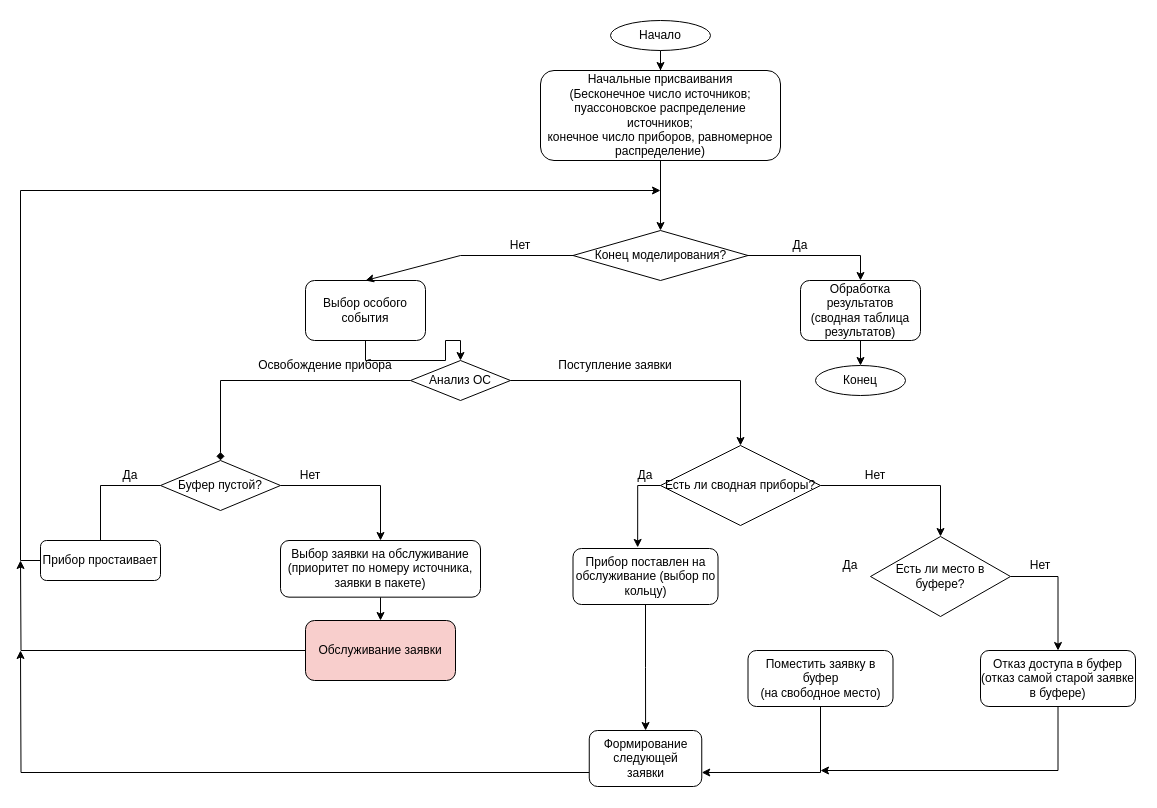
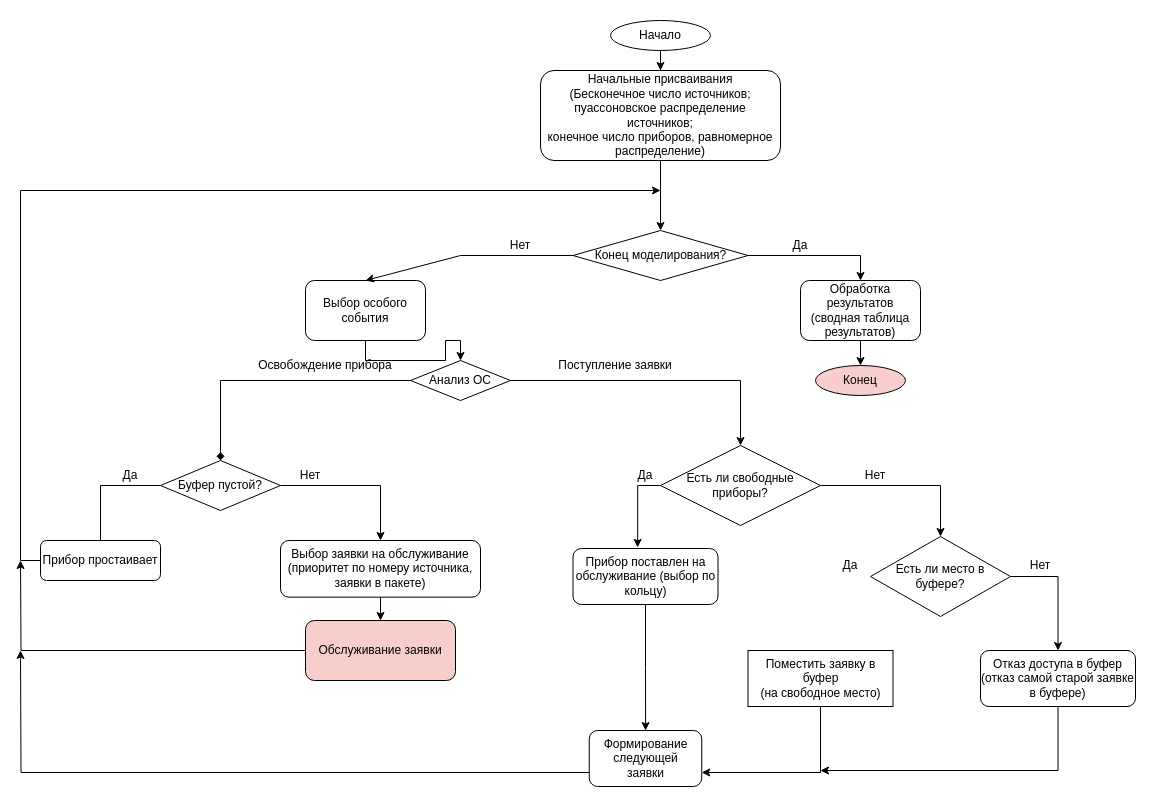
node "Конец": fillcolor #ffffff -> #f8cecc
node "Есть ли сводная приборы?": label "Есть ли сводная приборы?" -> "Есть ли свободные приборы?"
node "Поместить заявку в буфер (на свободное место)": shape rounded rectangle -> rectangle
